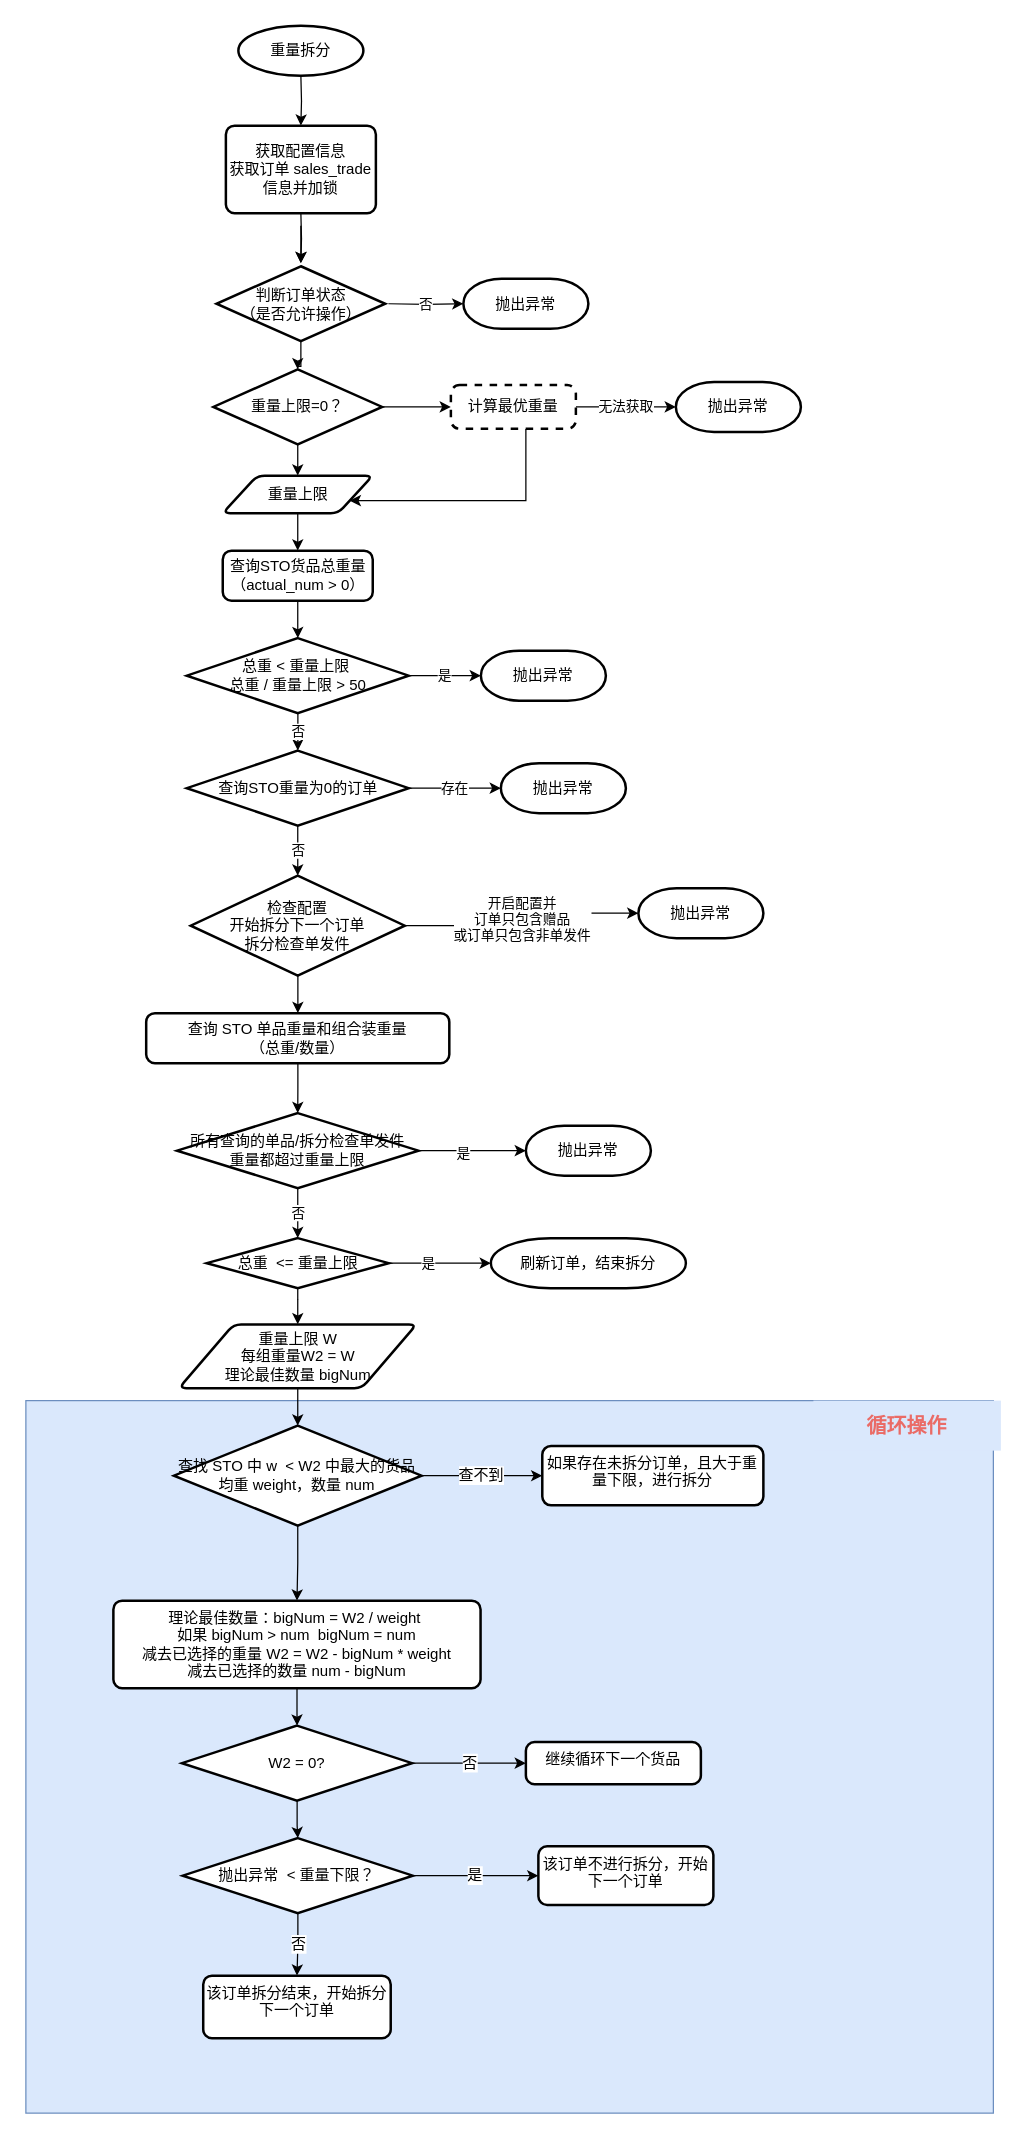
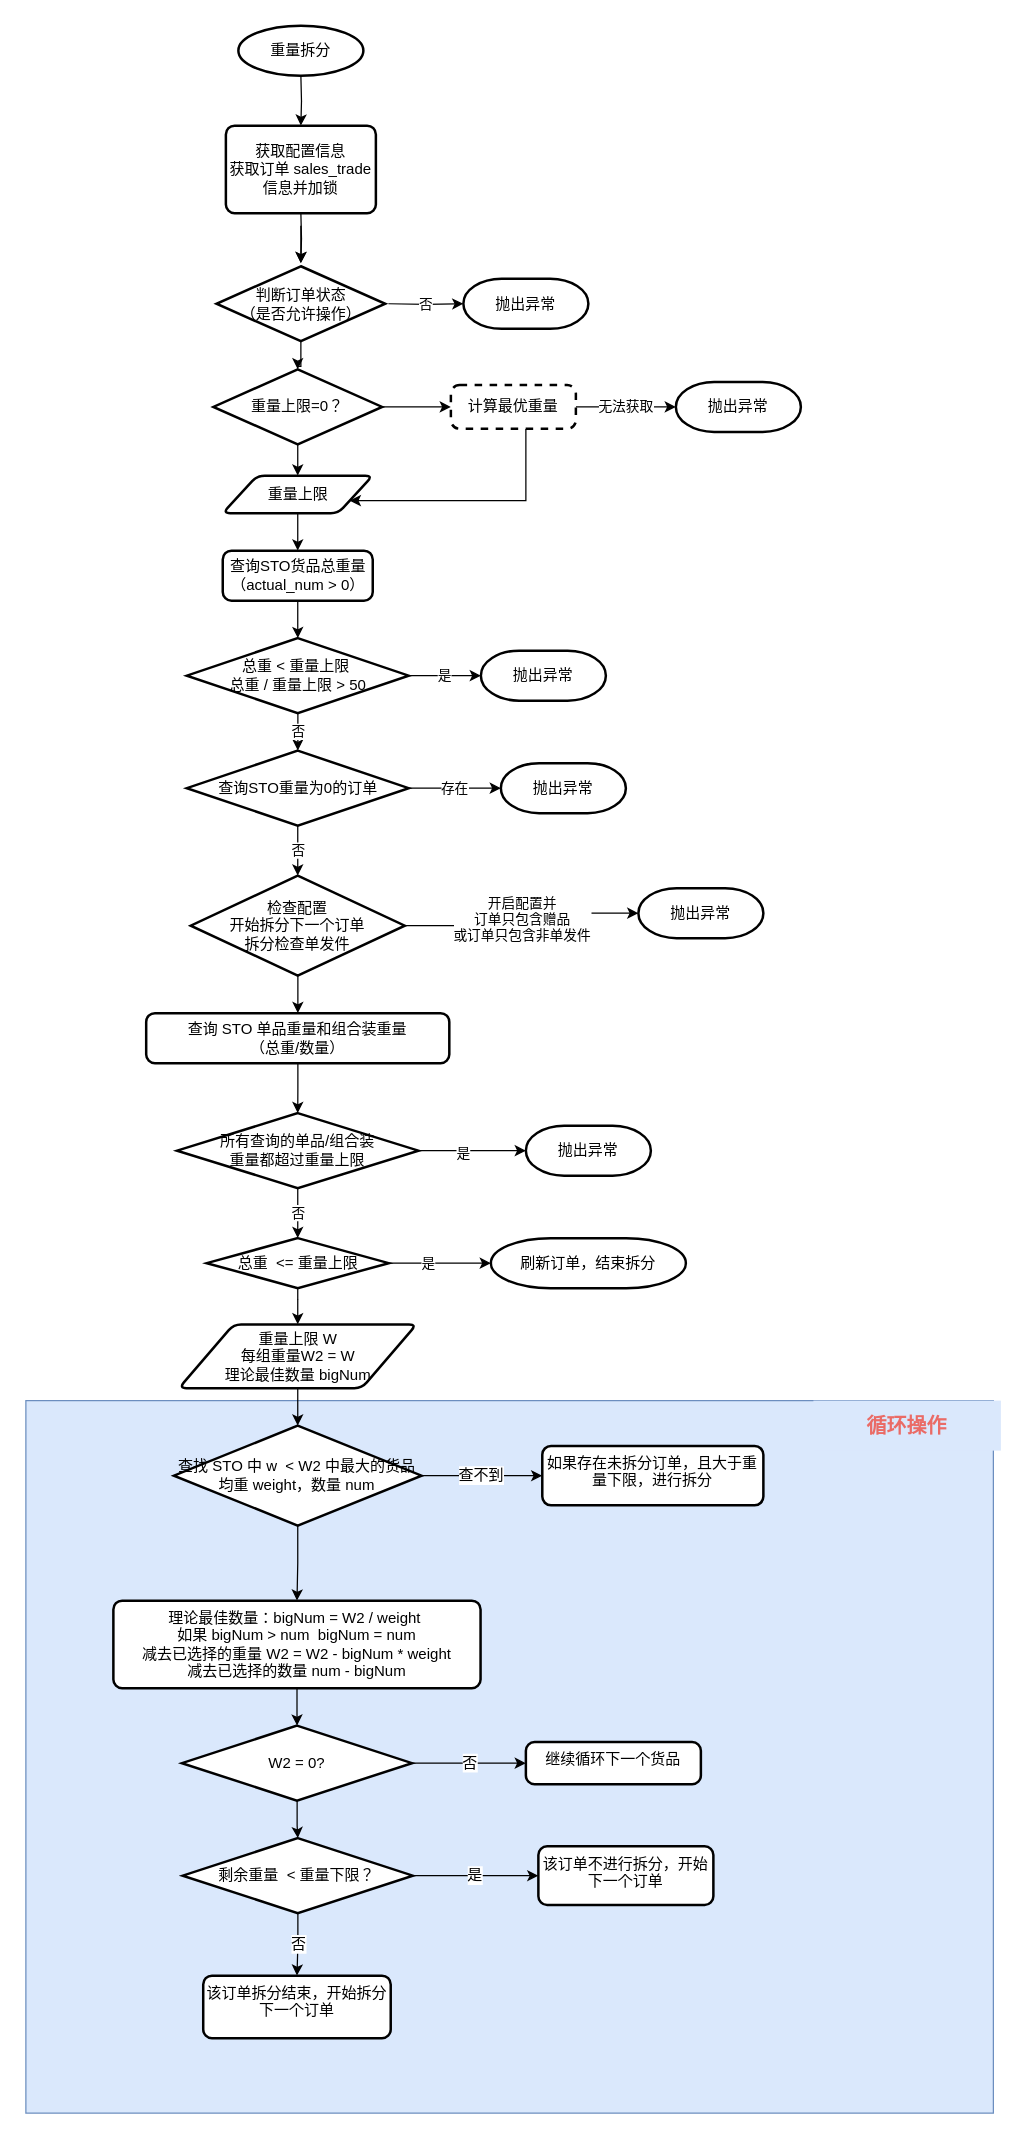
node "所有查询的单品/拆分检查单发件 重量都超过重量上限": label "所有查询的单品/拆分检查单发件 重量都超过重量上限" -> "所有查询的单品/组合装 重量都超过重量上限"
node "抛出异常 < 重量下限？": label "抛出异常 < 重量下限？" -> "剩余重量 < 重量下限？"
